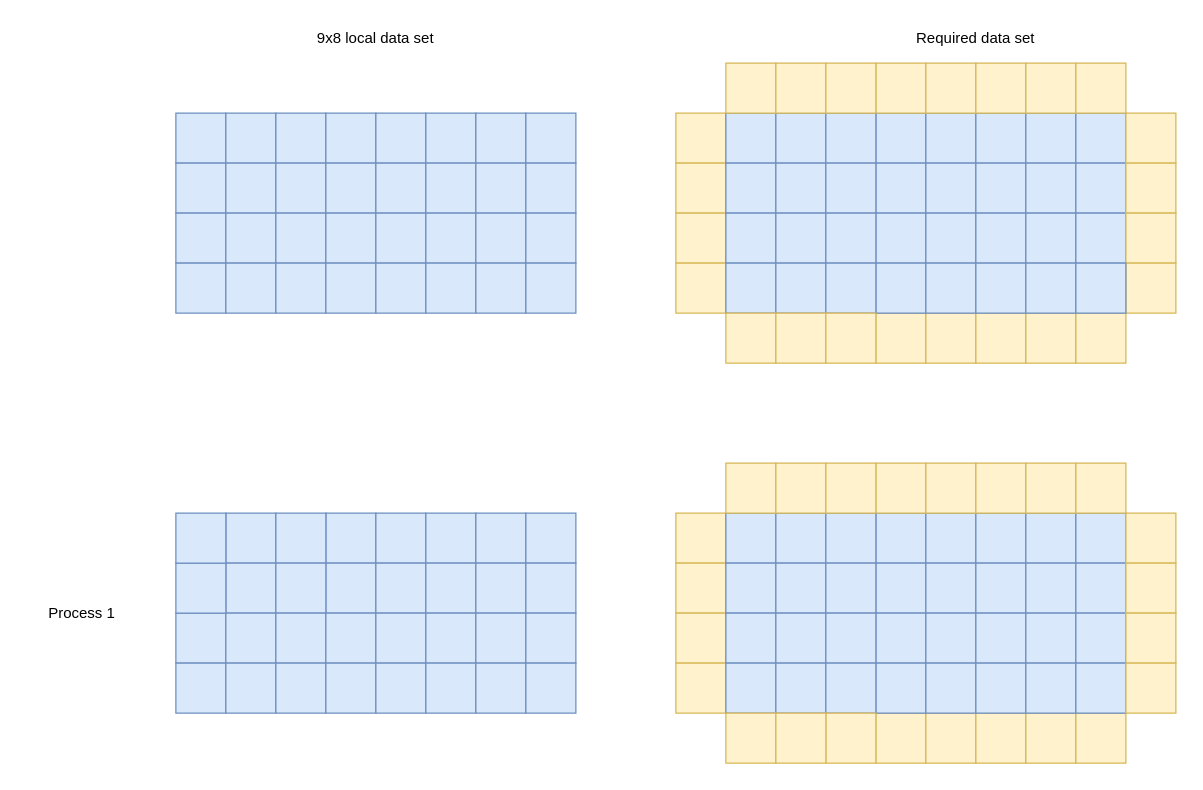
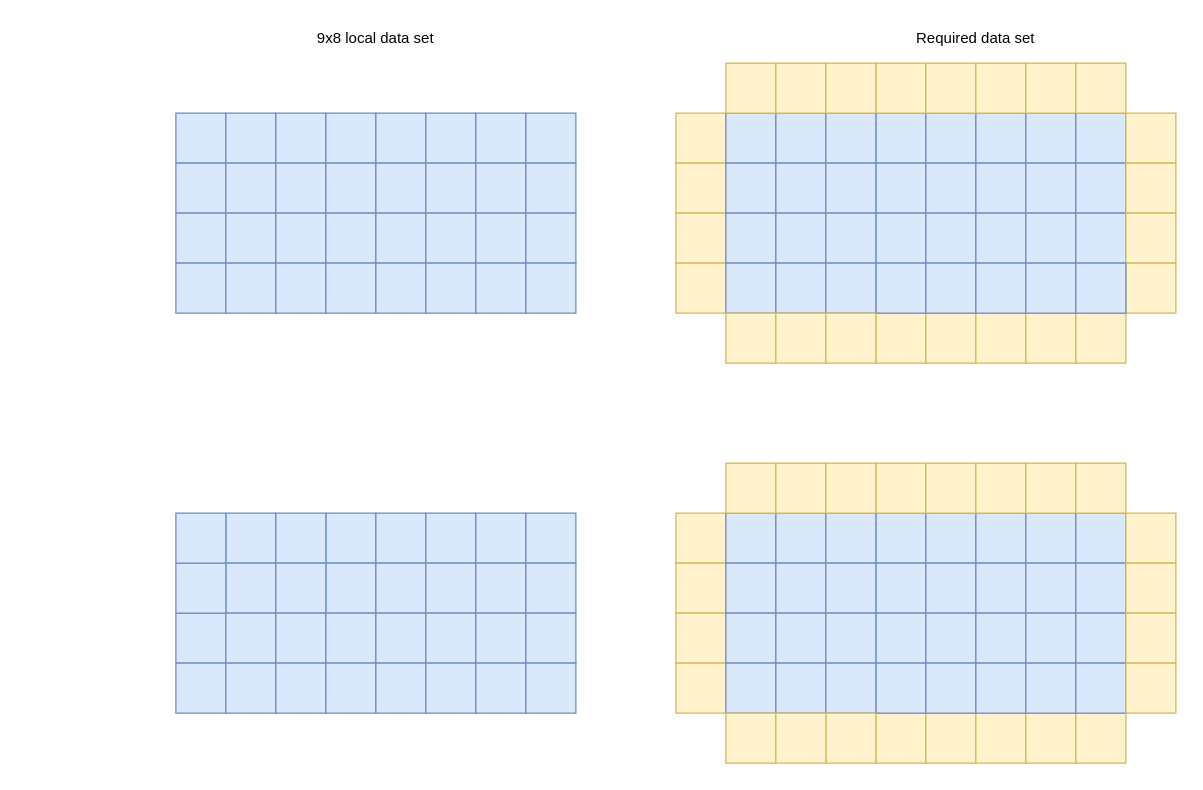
node "Process 1": removed
